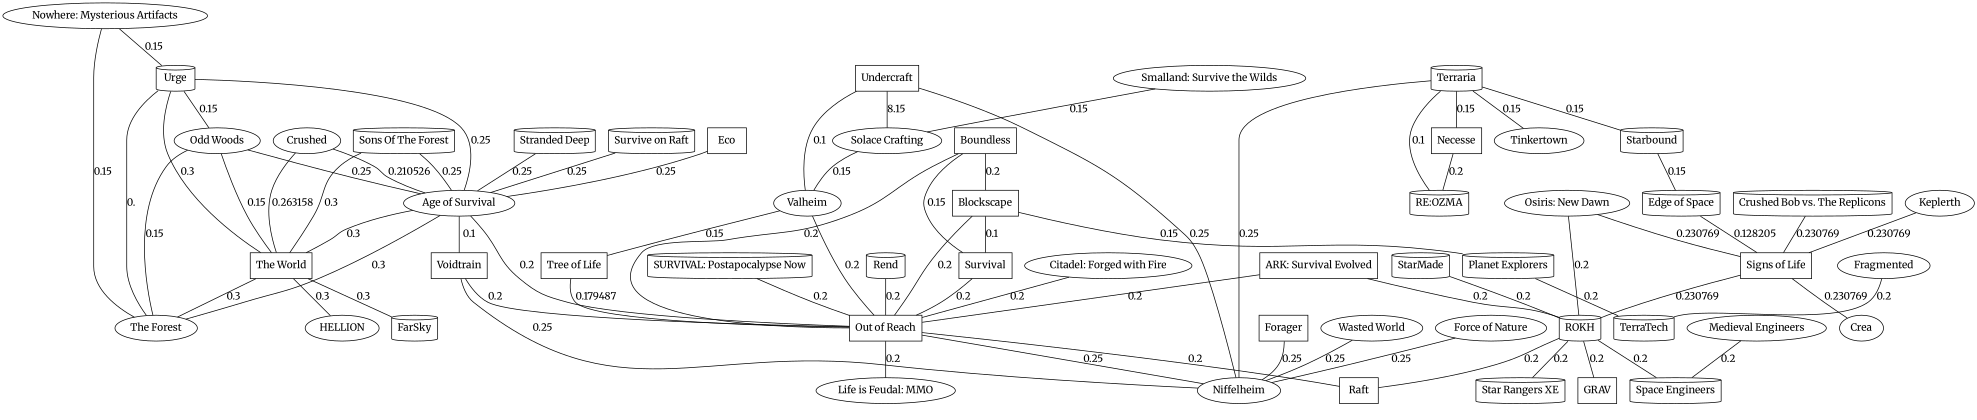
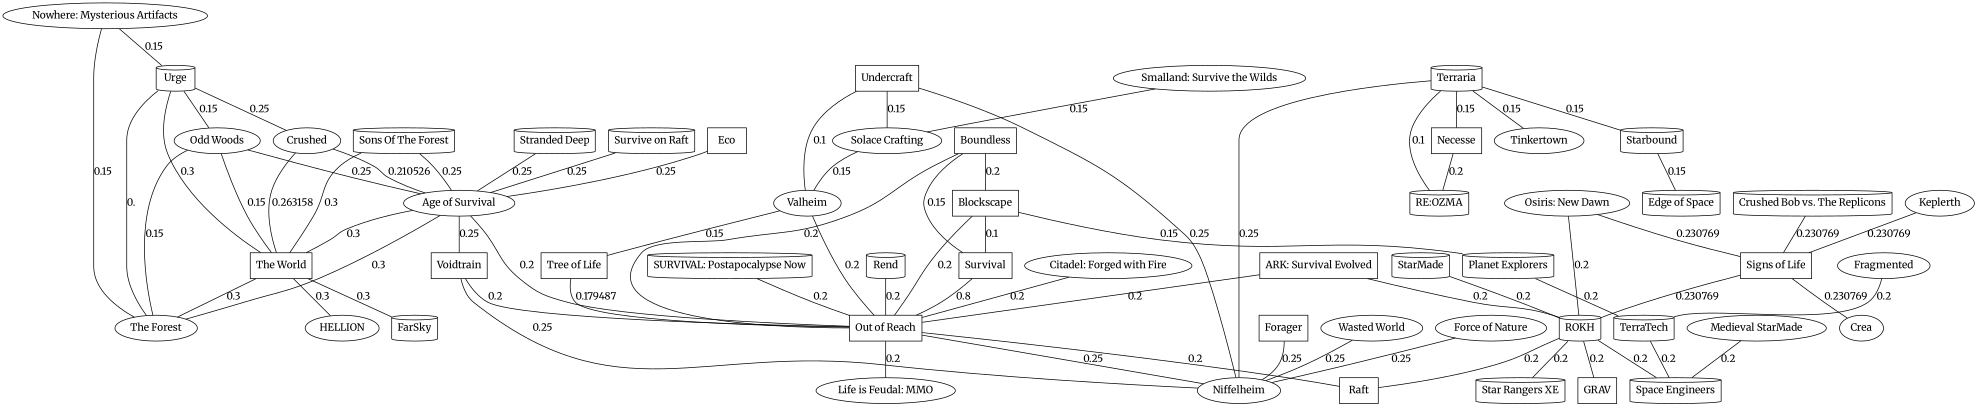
edge "Urge" -- "Age of Survival": now "Urge" -- "Crushed"
edge "Undercraft" -- "Solace Crafting": label "8.15" -> "0.15"
edge "Age of Survival" -- "Voidtrain": label "0.1" -> "0.25"
edge "Edge of Space" -- "Signs of Life": removed, label "0.128205"
edge "Survival" -- "Out of Reach": label "0.2" -> "0.8"
node "Medieval Engineers": label "Medieval Engineers" -> "Medieval StarMade"
edge "TerraTech" -- "Space Engineers": added, label "0.2"
